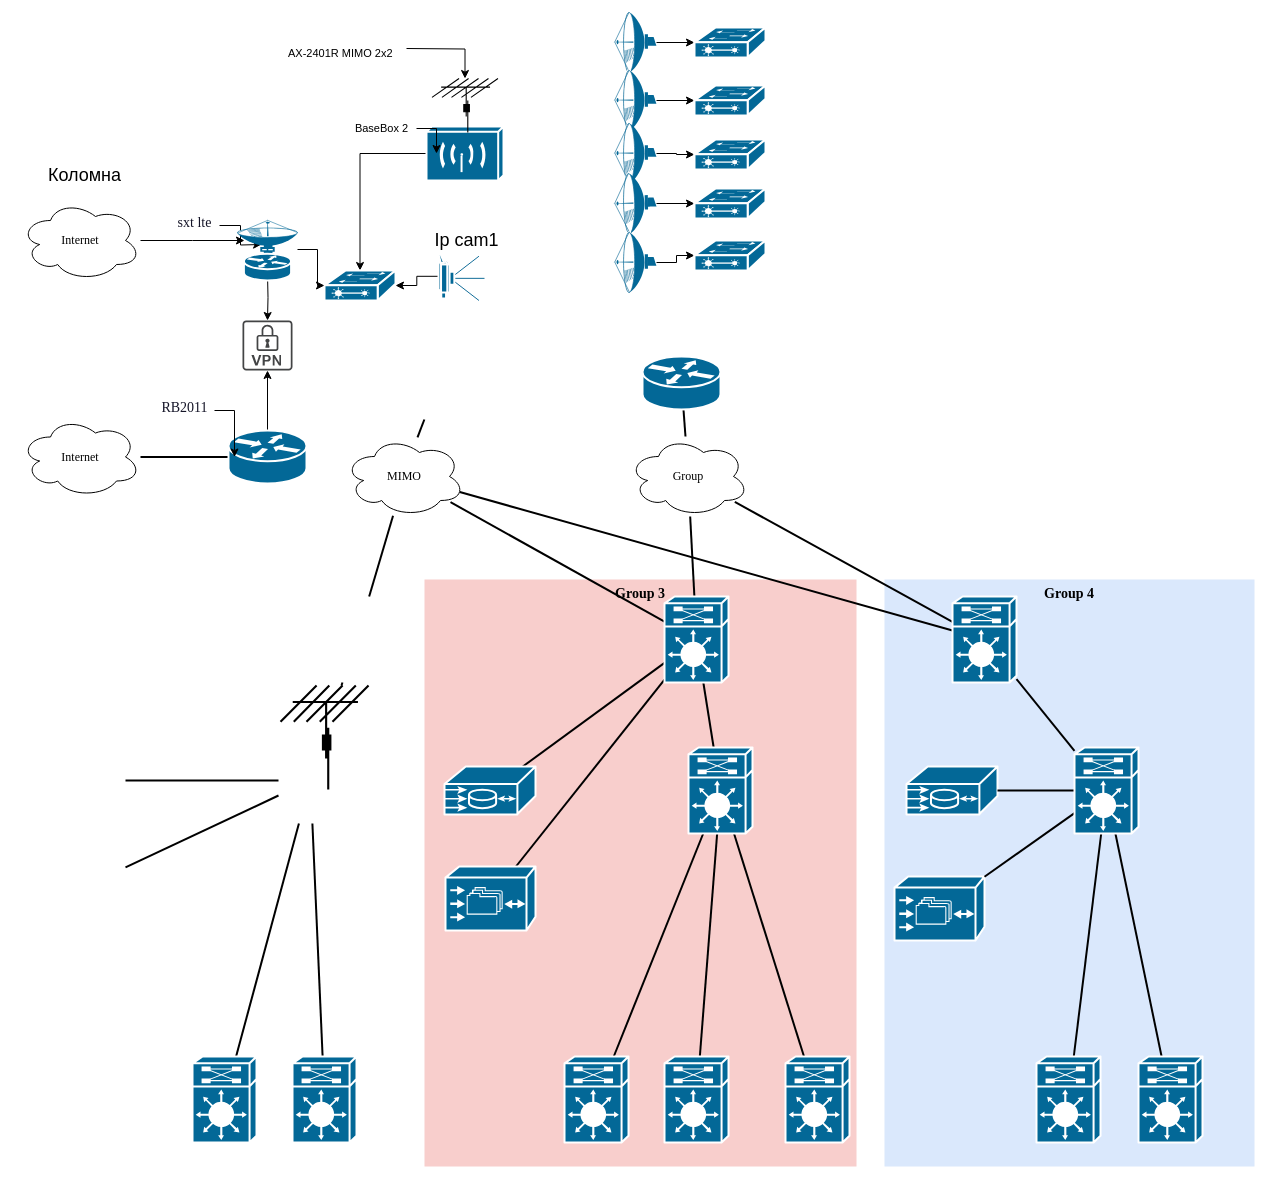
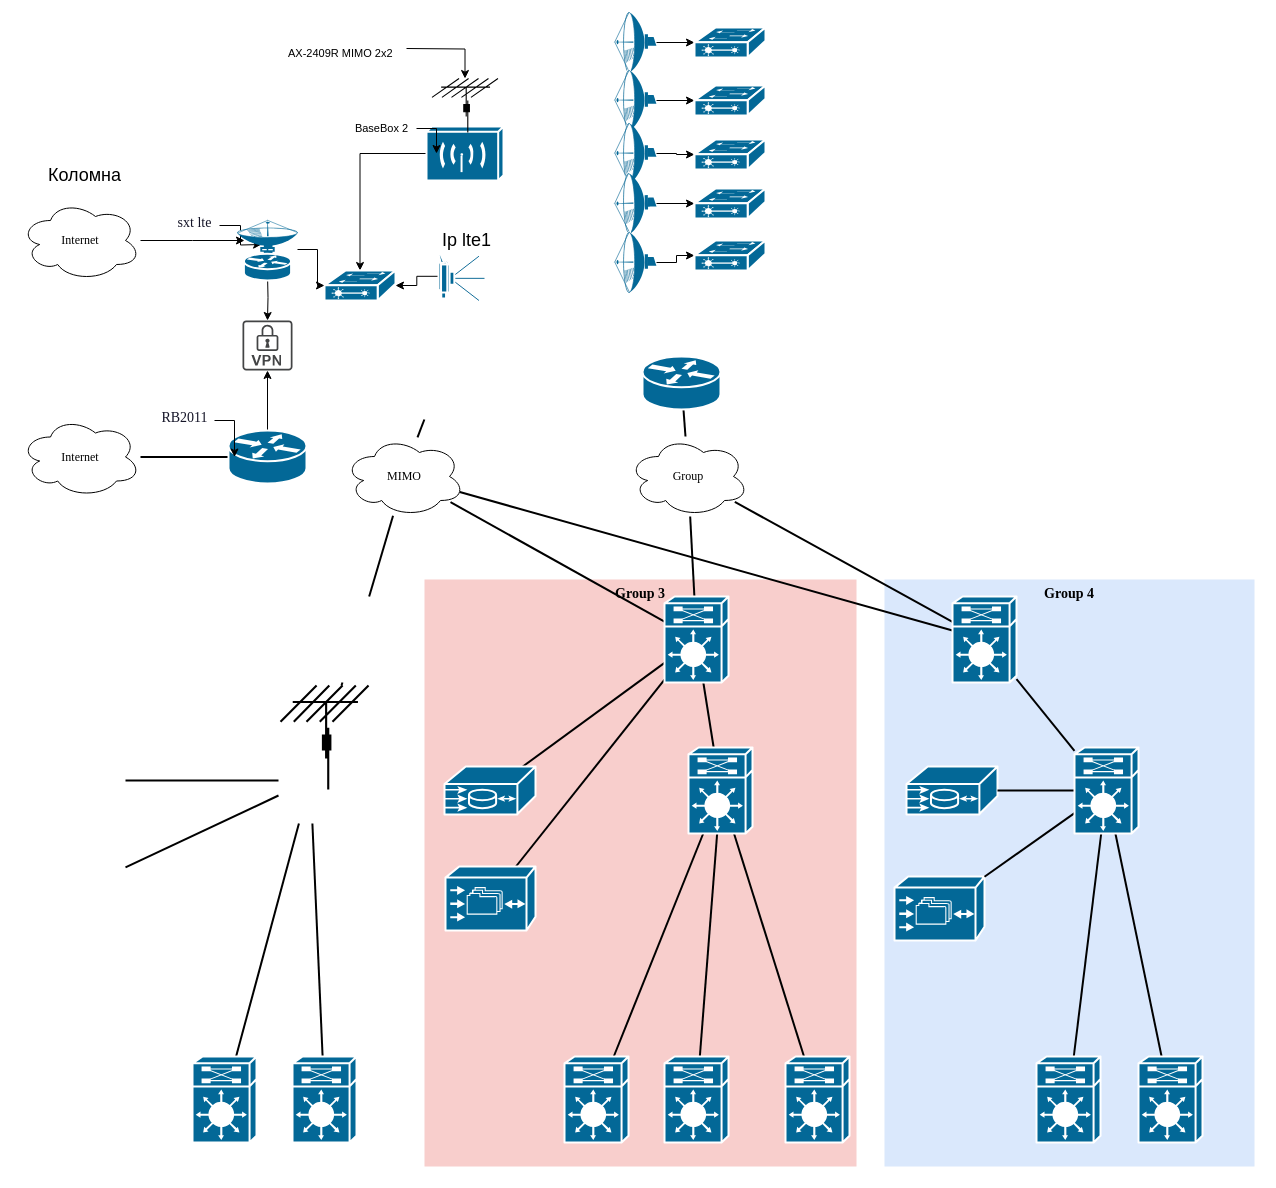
node "AX-2401R MIMO 2x2": label "AX-2401R MIMO 2x2" -> "AX-2409R MIMO 2x2"
node "Ip cam1": label "Ip cam1" -> "Ip lte1"
node "RB2011": moved (185, 411) -> (185, 421)
